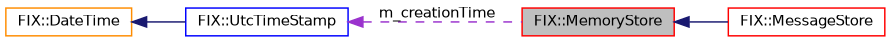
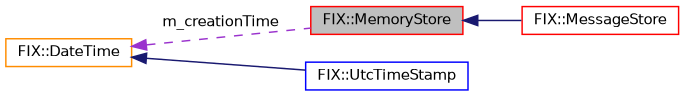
edge "FIX::MemoryStore" -> "FIX::UtcTimeStamp": now "FIX::MemoryStore" -> "FIX::DateTime"
